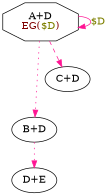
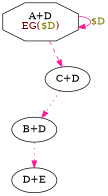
edge "A+D" -> "B+D": now "C+D" -> "B+D"
